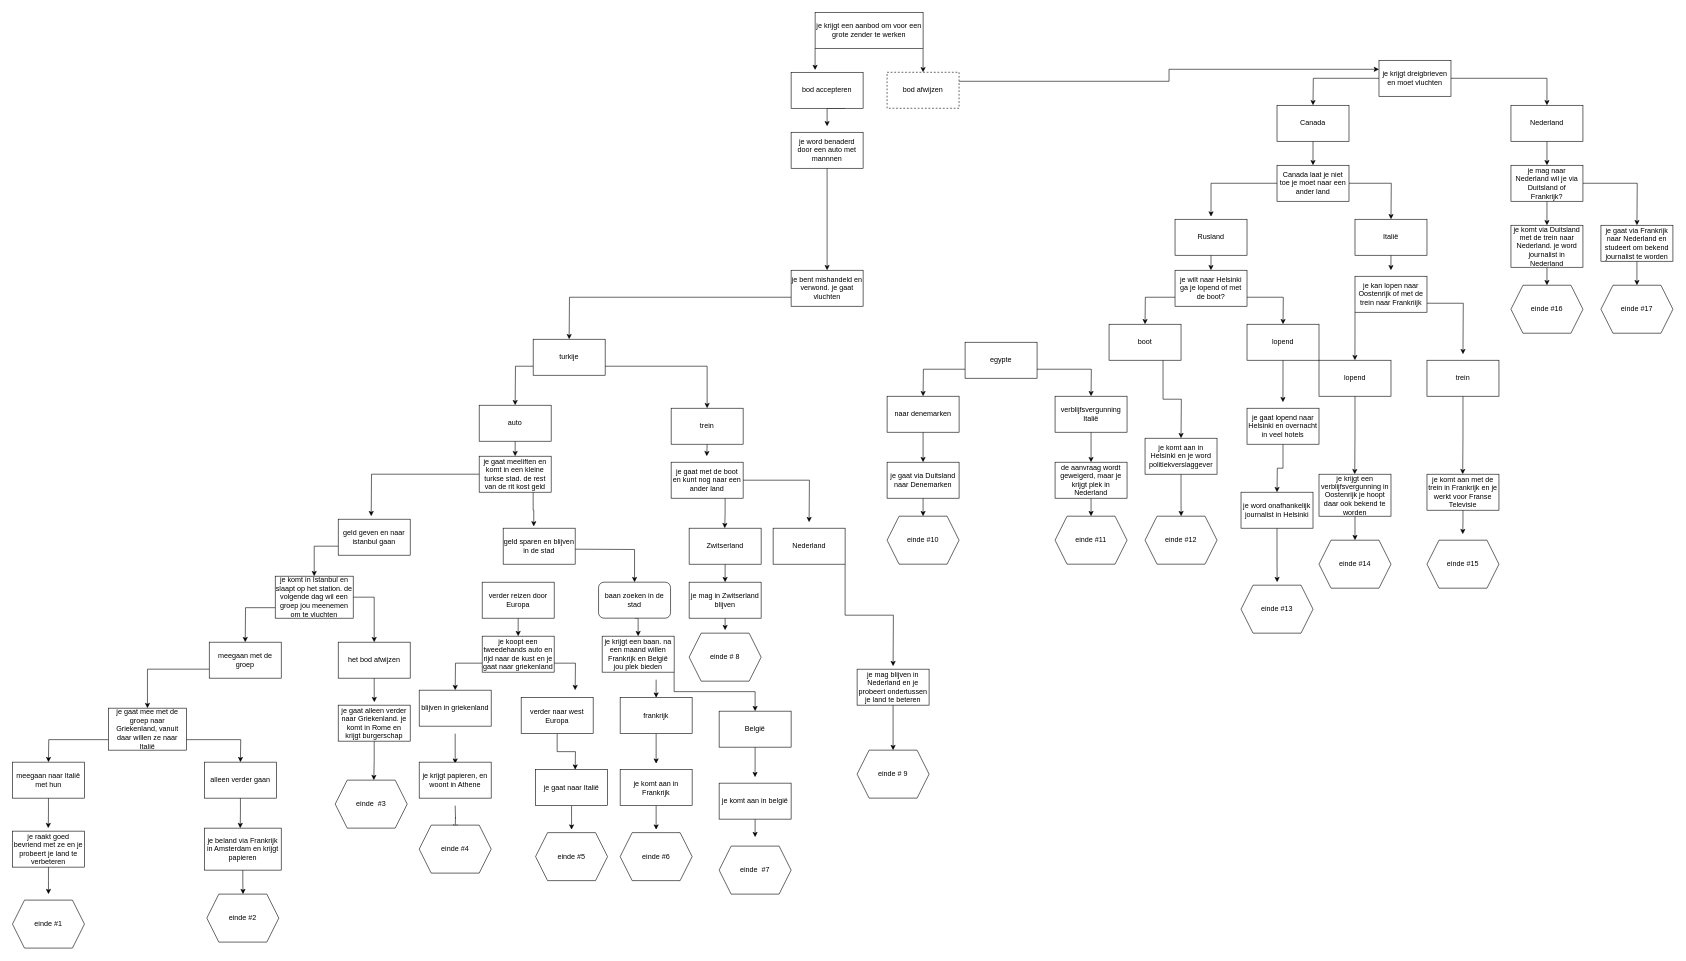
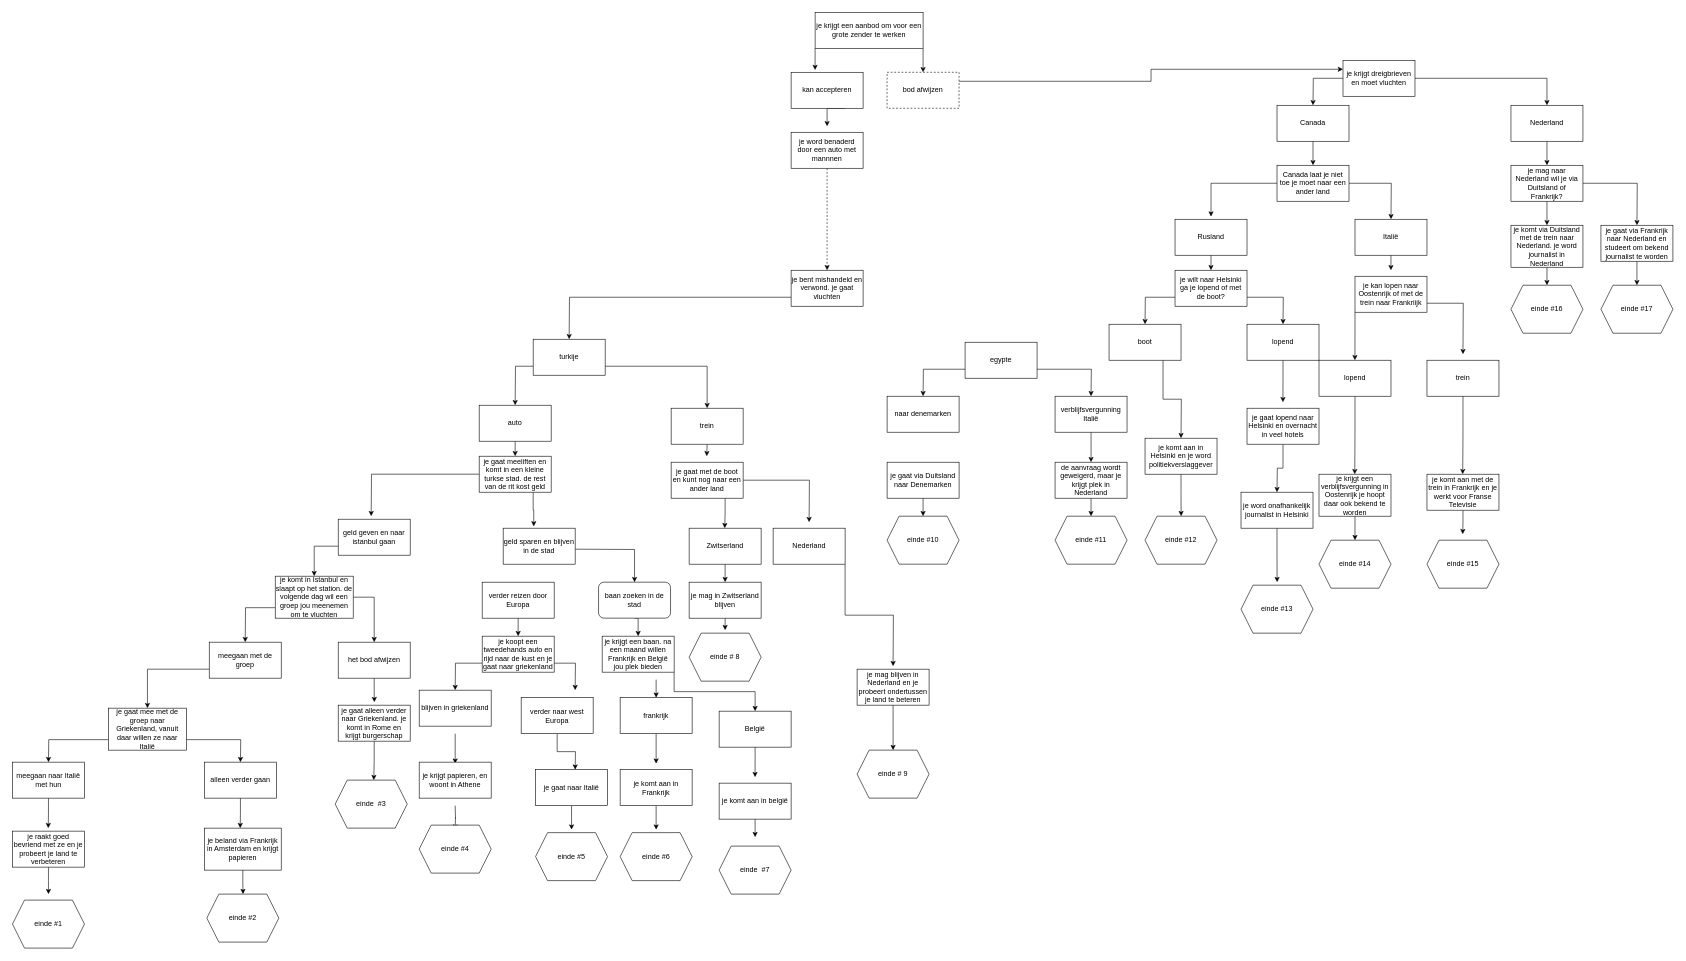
node "je krijgt dreigbrieven en moet vluchten": moved (1415, 78) -> (1379, 78)
node "bod accepteren": label "bod accepteren" -> "kan accepteren"
edge "je word benaderd door een auto met mannnen" -> "je bent mishandeld en verwond. je gaat vluchten": style solid -> dashed
edge "naar denemarken" -> "je gaat via Duitsland naar Denemarken": removed
